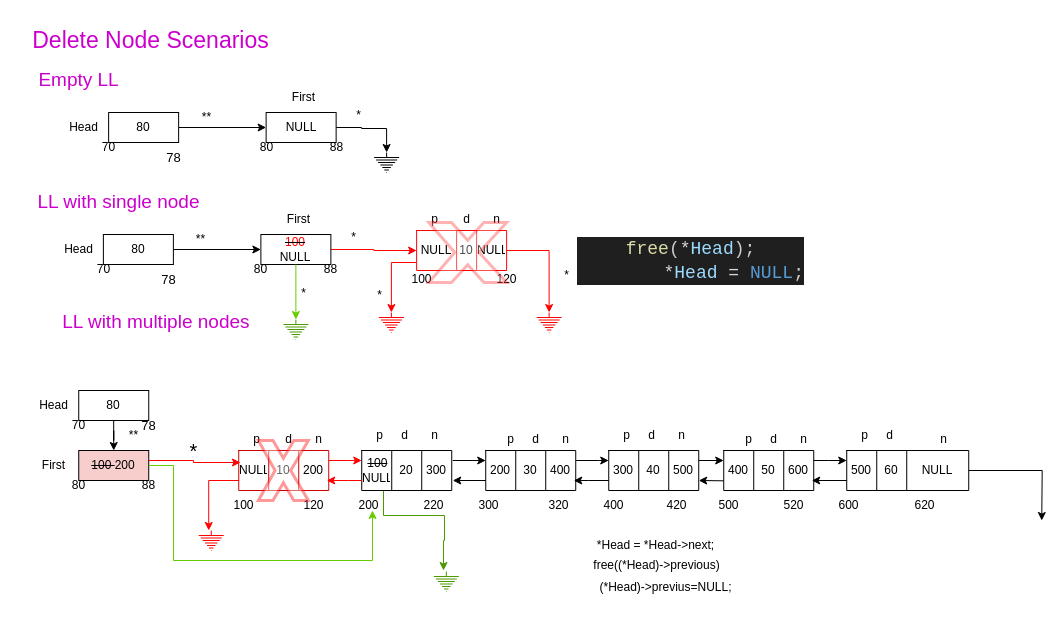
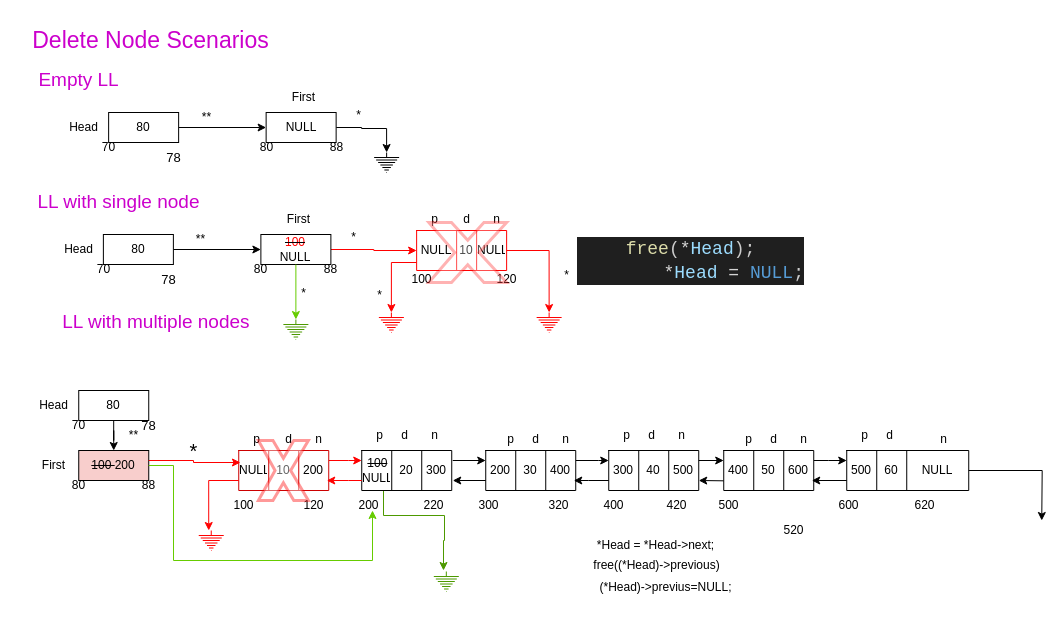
node "520": moved (794, 506) -> (794, 531)
